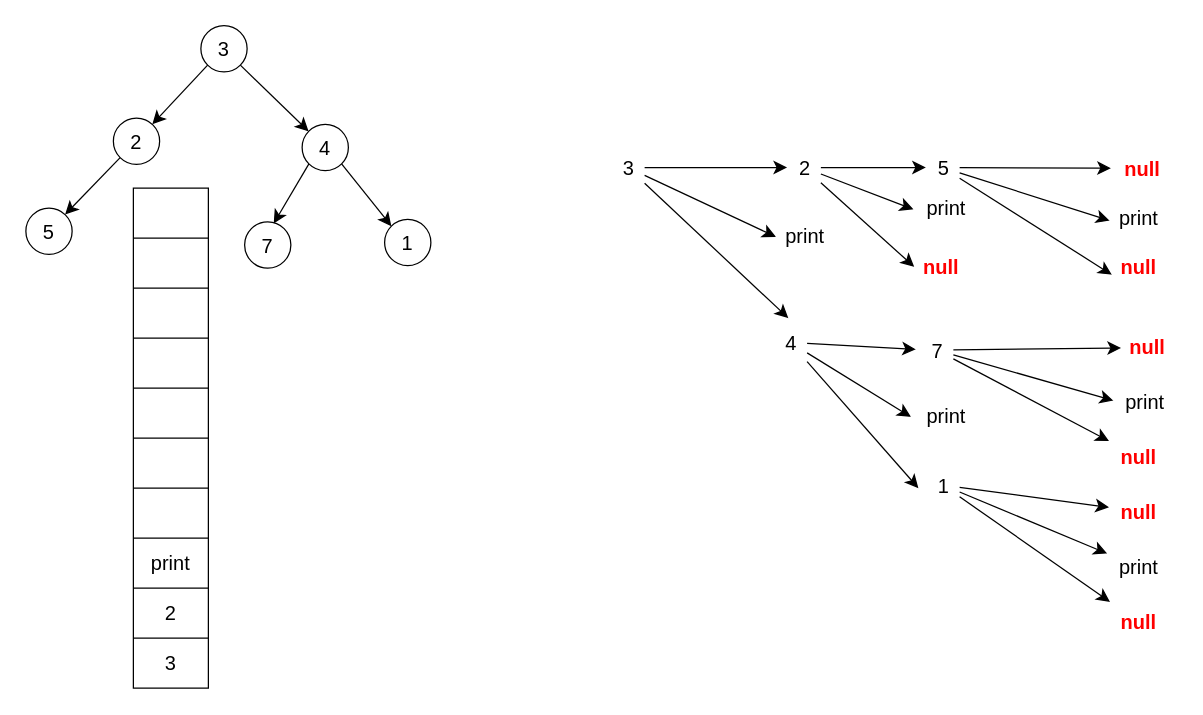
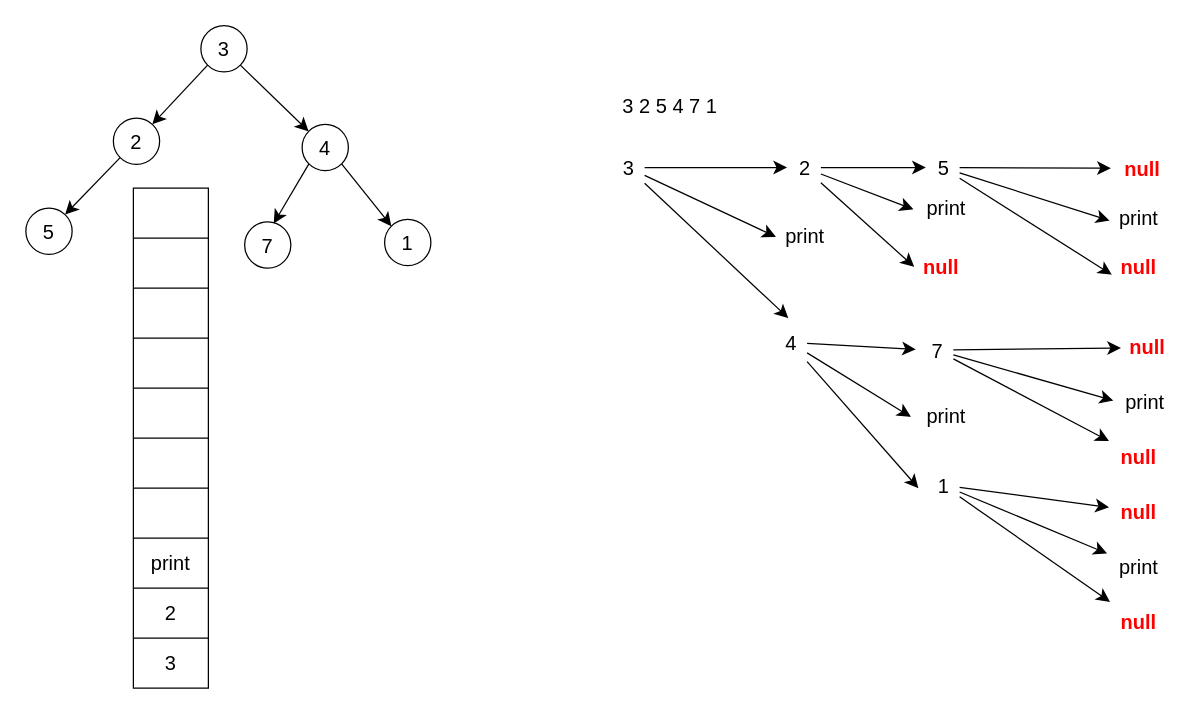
node "3 2 5 4 7 1": added
